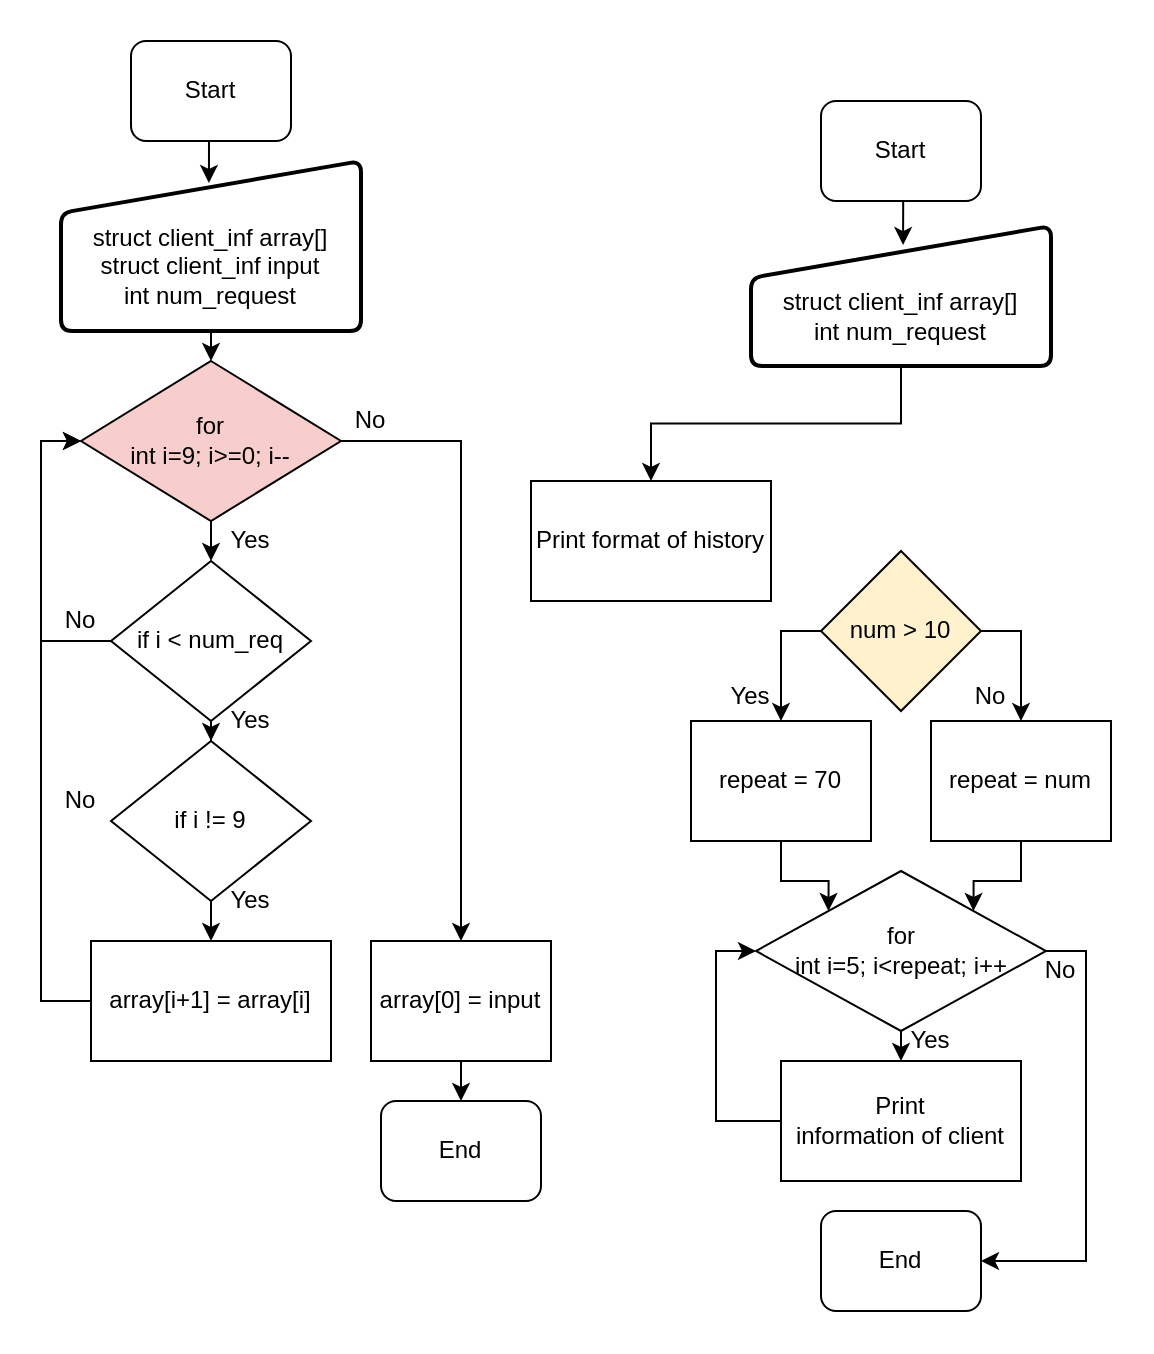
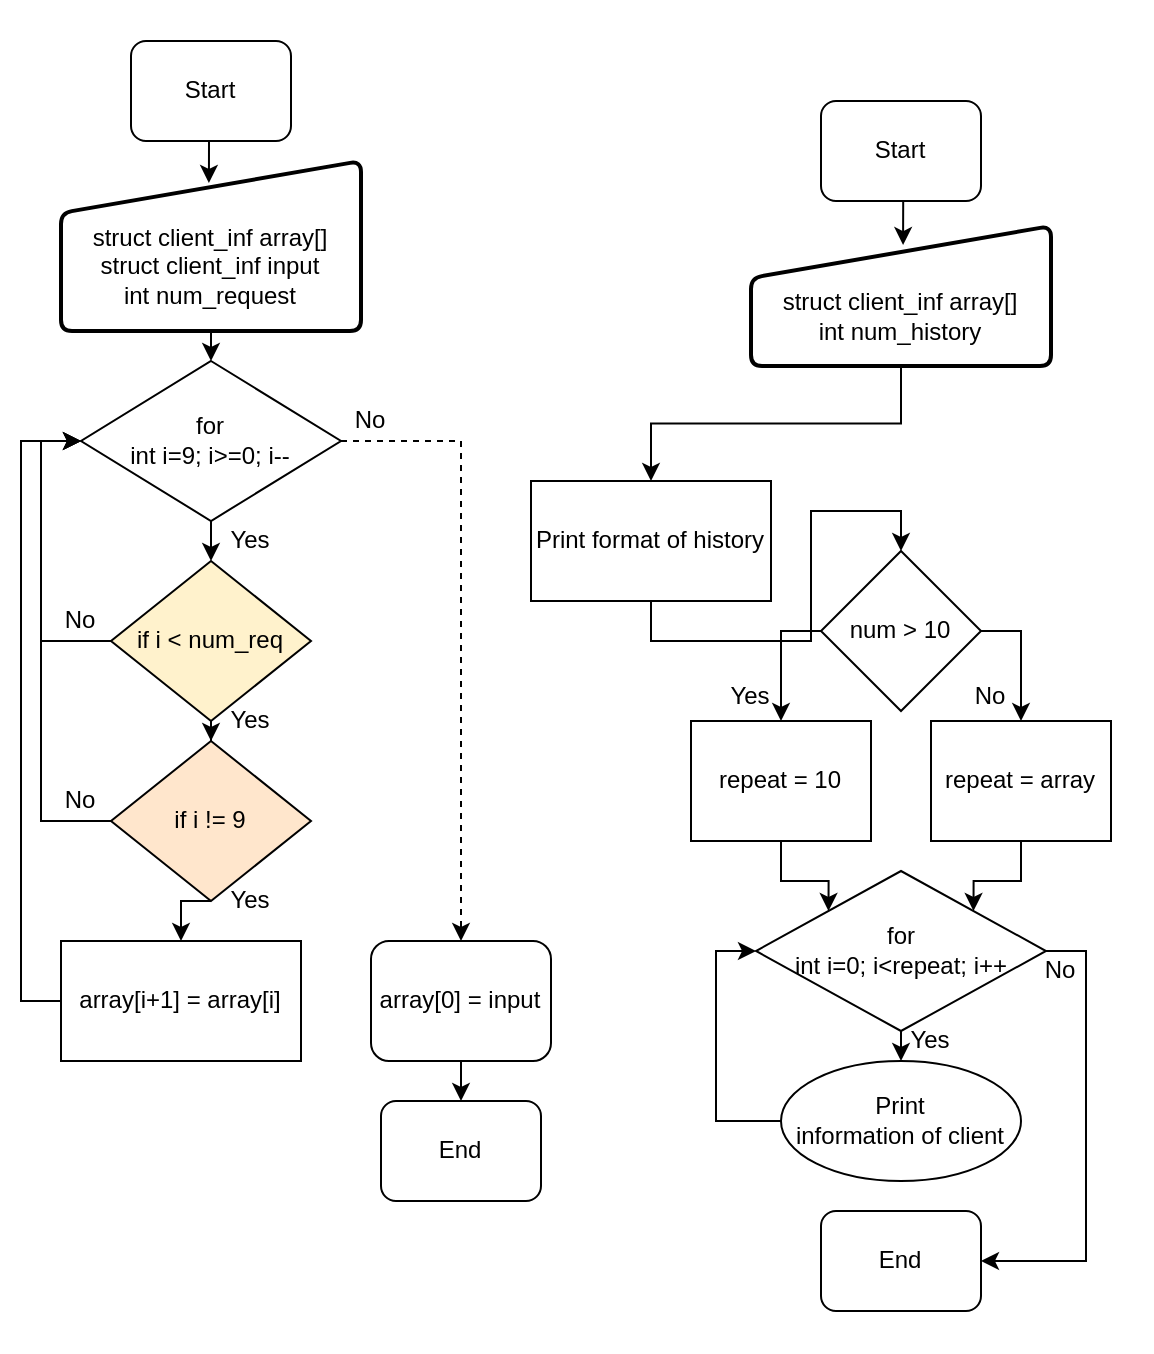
node "struct client_inf array[] int num_request": label "struct client_inf array[] int num_request" -> "struct client_inf array[] int num_history"
node "for int i=9; i>=0; i--": fillcolor #f8cecc -> #ffffff
edge "Print format of history" -> "num > 10": added
edge "for int i=9; i>=0; i--" -> "array[0] = input": style solid -> dashed
node "num > 10": fillcolor #fff2cc -> #ffffff
node "if i < num_req": fillcolor #ffffff -> #fff2cc
edge "if i < num_req" -> "if i != 9": style solid -> dashed
node "repeat = 70": label "repeat = 70" -> "repeat = 10"
node "repeat = num": label "repeat = num" -> "repeat = array"
edge "if i != 9" -> "for int i=9; i>=0; i--": added
node "if i != 9": fillcolor #ffffff -> #ffe6cc
node "for int i=5; i<repeat; i++": label "for int i=5; i<repeat; i++" -> "for int i=0; i<repeat; i++"
node "array[i+1] = array[i]": moved (211, 1001) -> (181, 1001)
node "array[0] = input": shape rectangle -> rounded rectangle
node "Print information of client": shape rectangle -> ellipse
